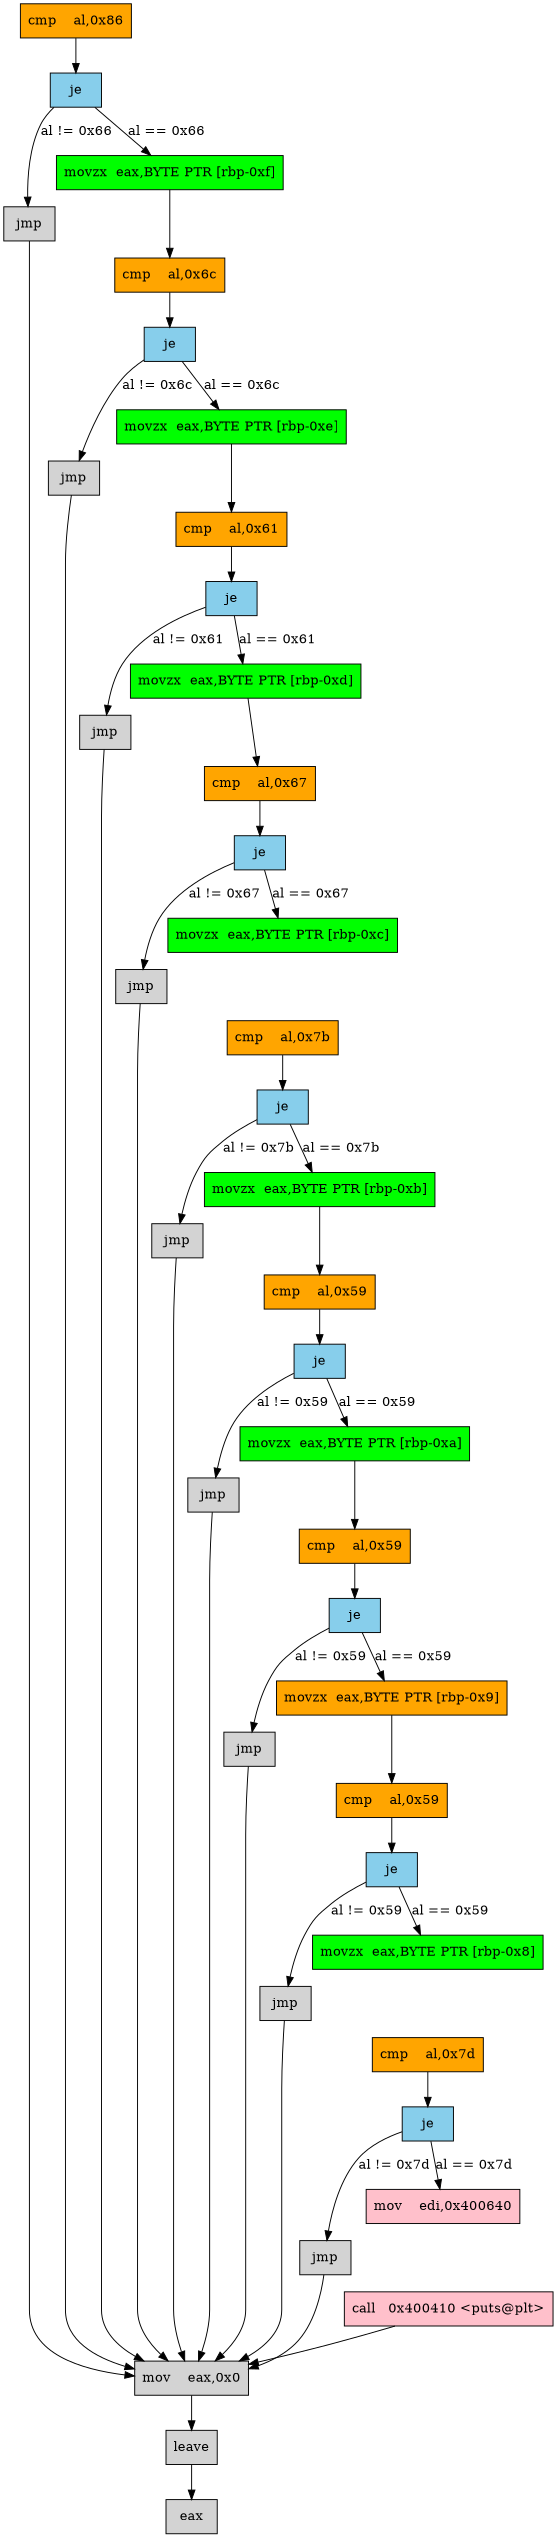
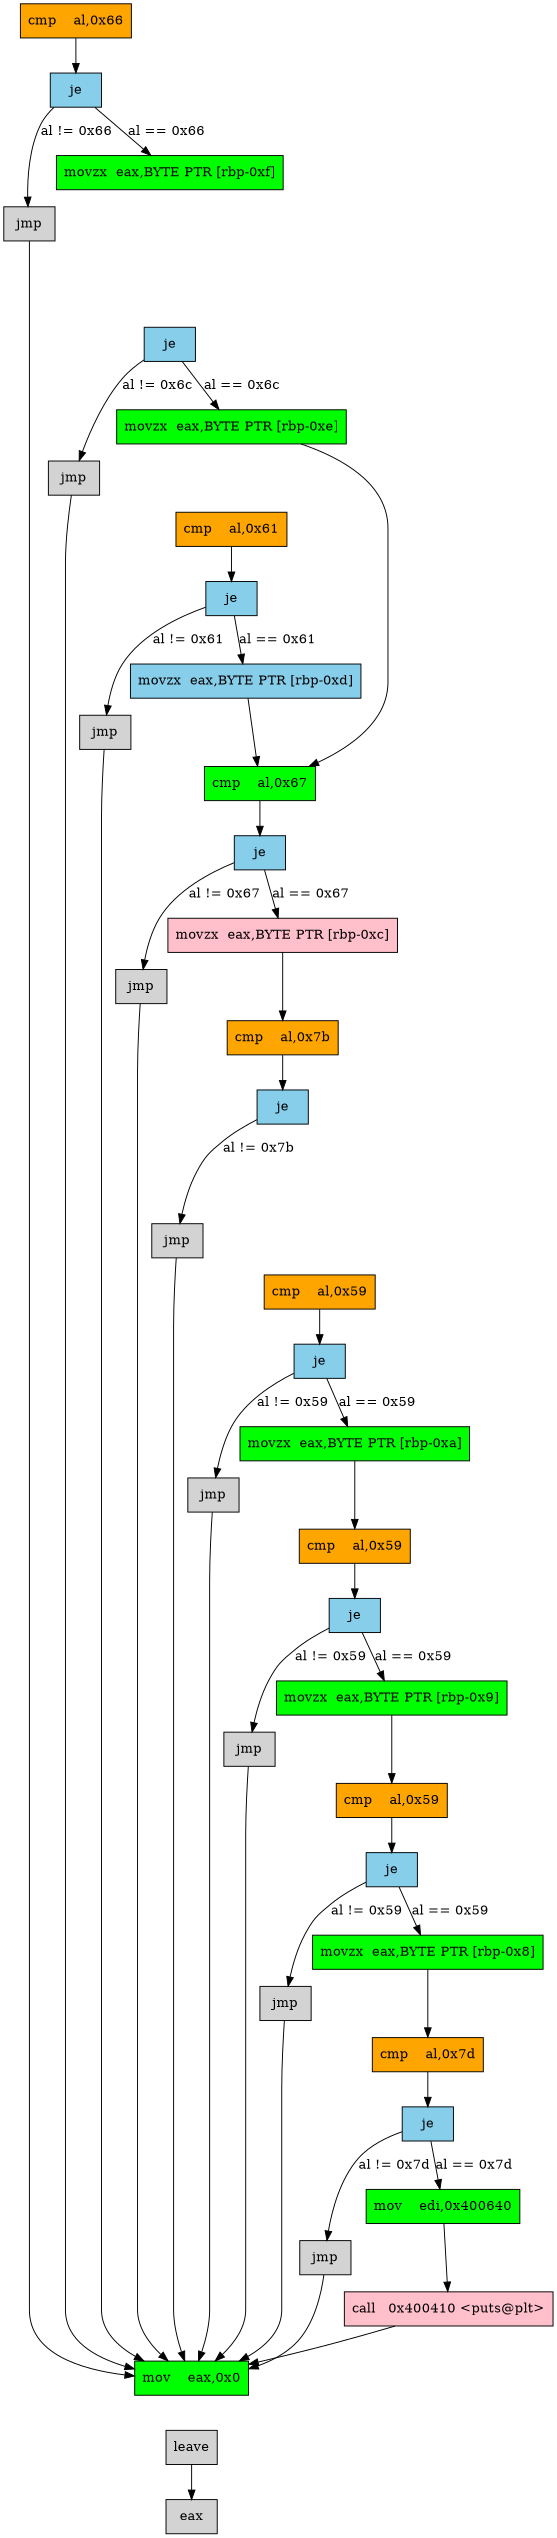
node "cmp    al,0x86": label "cmp    al,0x86" -> "cmp    al,0x66"
node "cmp    al,0x6c": removed
edge "movzx  eax,BYTE PTR [rbp-0xe]" -> "cmp    al,0x61": now "movzx  eax,BYTE PTR [rbp-0xe]" -> "cmp    al,0x67"
node "movzx  eax,BYTE PTR [rbp-0xd]": fillcolor green -> skyblue
node "cmp    al,0x67": fillcolor orange -> green
node "movzx  eax,BYTE PTR [rbp-0xc]": fillcolor green -> pink
edge "movzx  eax,BYTE PTR [rbp-0xc]" -> "cmp    al,0x7b": added
node "movzx  eax,BYTE PTR [rbp-0xb]": removed
node "movzx  eax,BYTE PTR [rbp-0x9]": fillcolor orange -> green
edge "movzx  eax,BYTE PTR [rbp-0x8]" -> "cmp    al,0x7d": added
node "mov    edi,0x400640": fillcolor pink -> green
edge "mov    edi,0x400640" -> "call   0x400410 <puts@plt>": added
node "mov    eax,0x0": fillcolor lightgrey -> green
edge "mov    eax,0x0" -> "leave": removed
